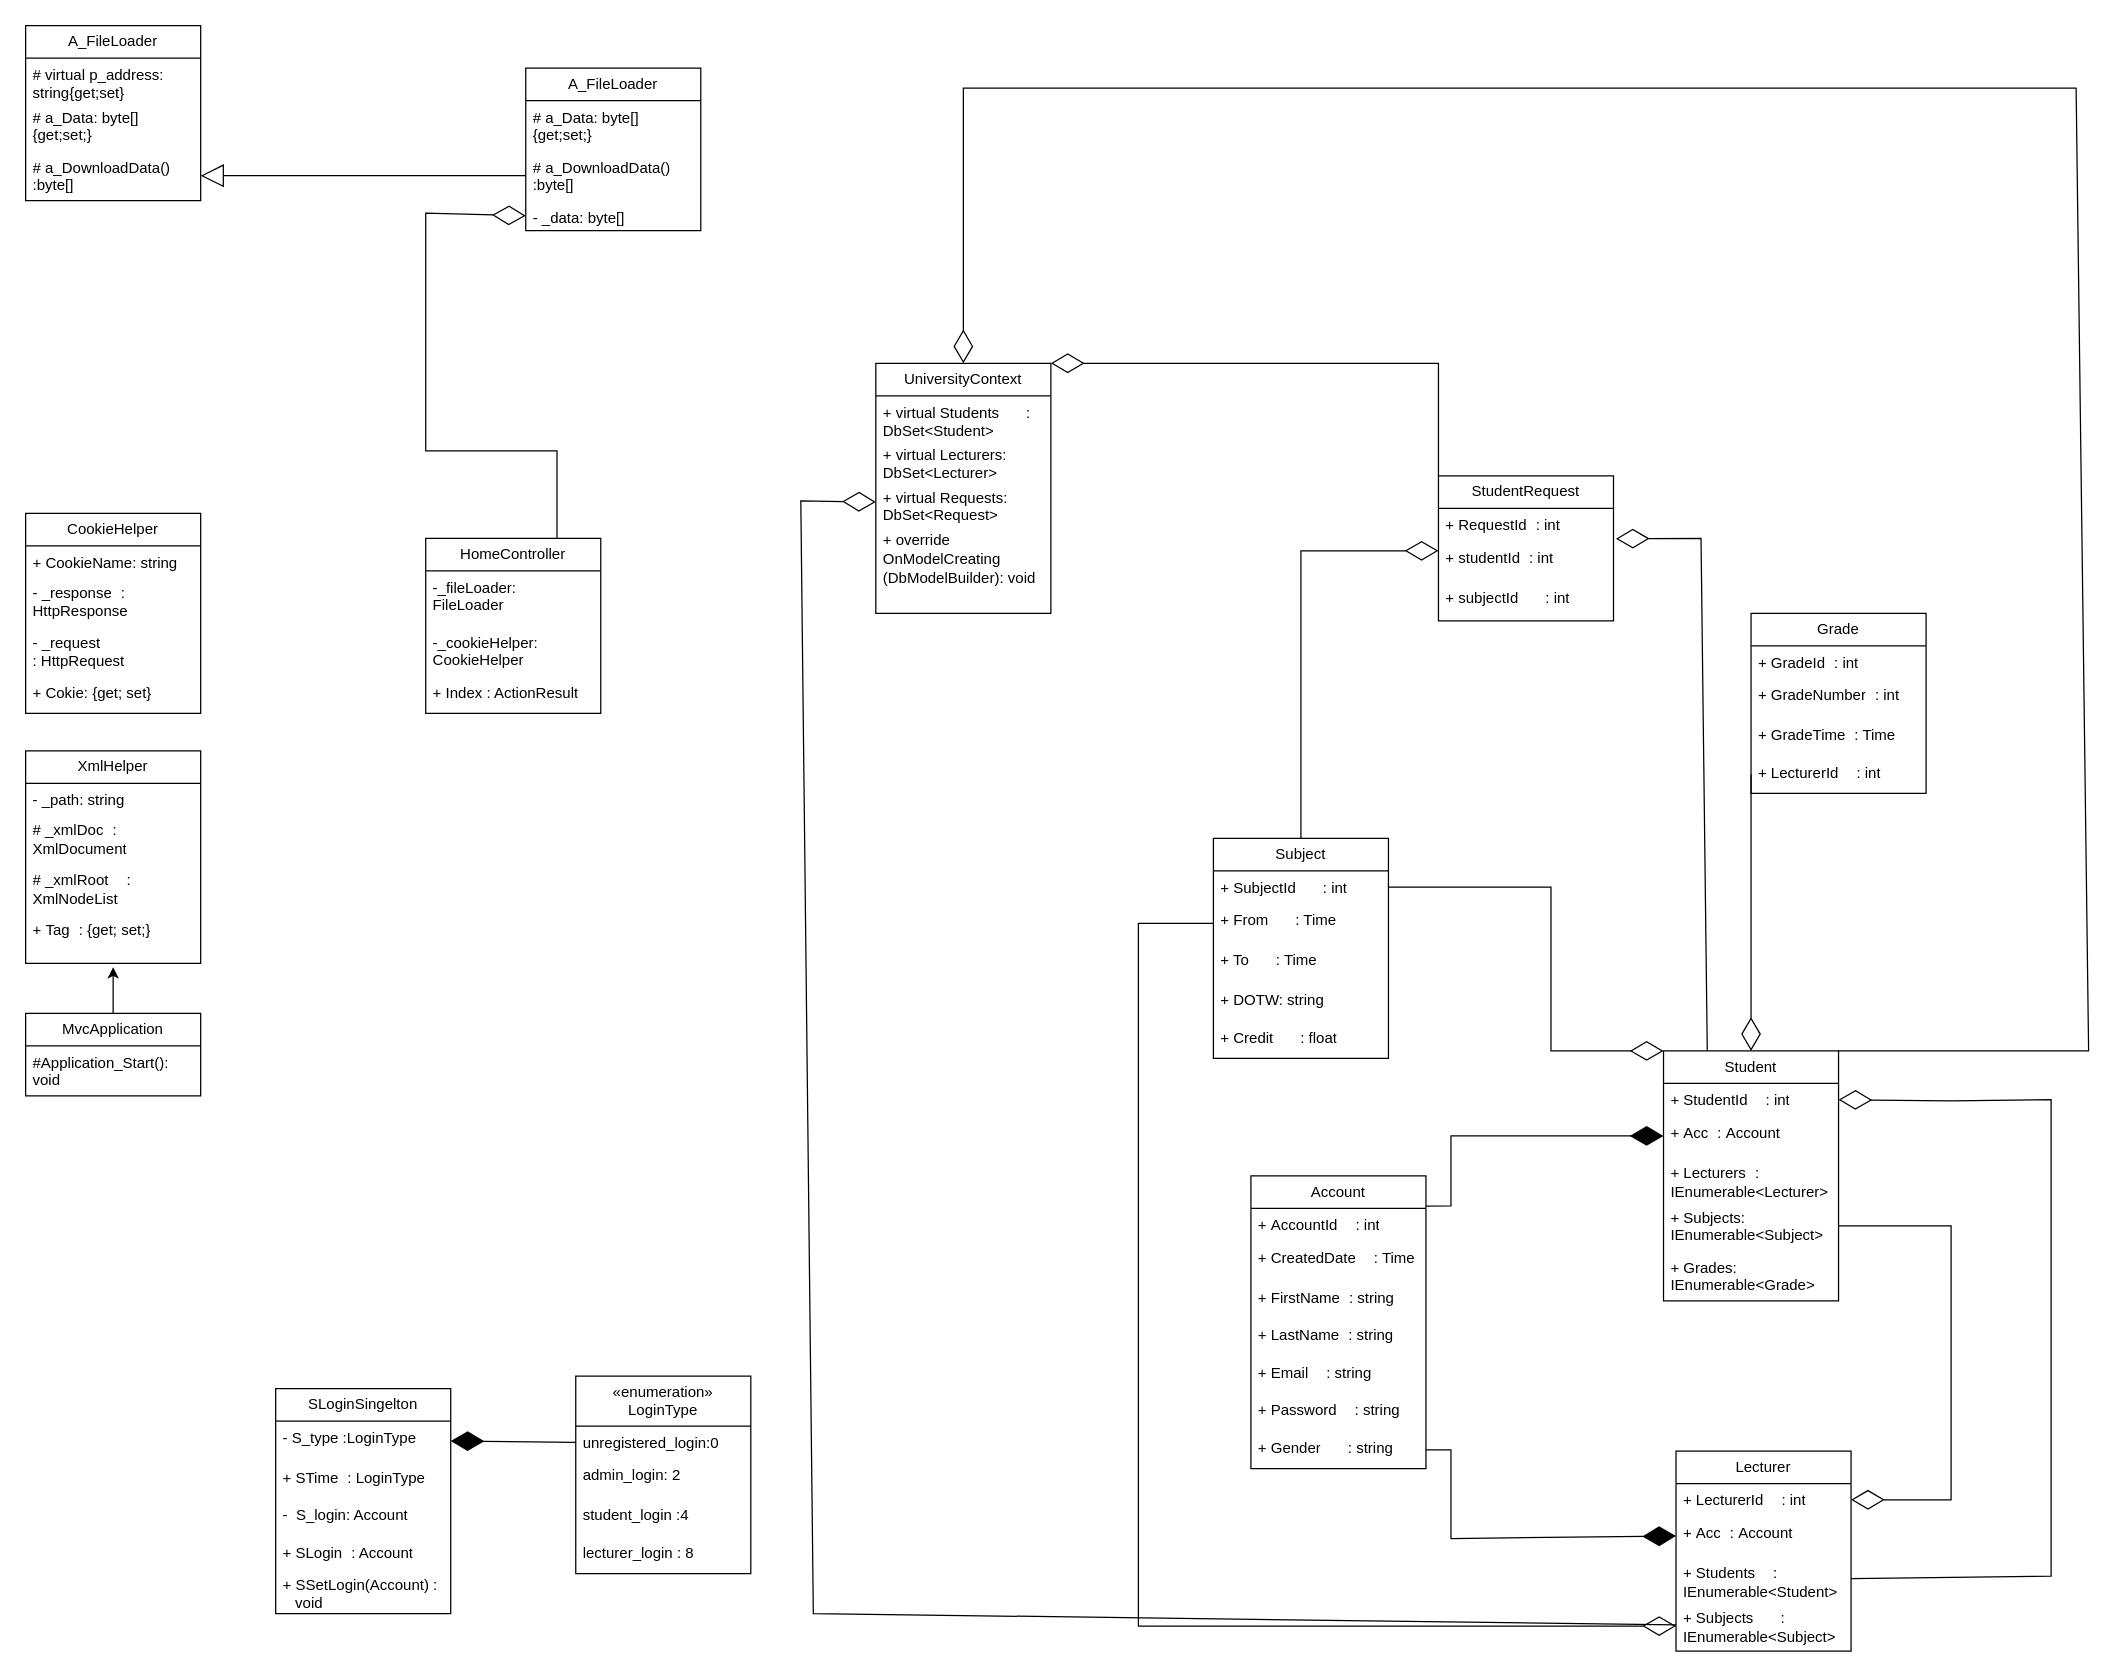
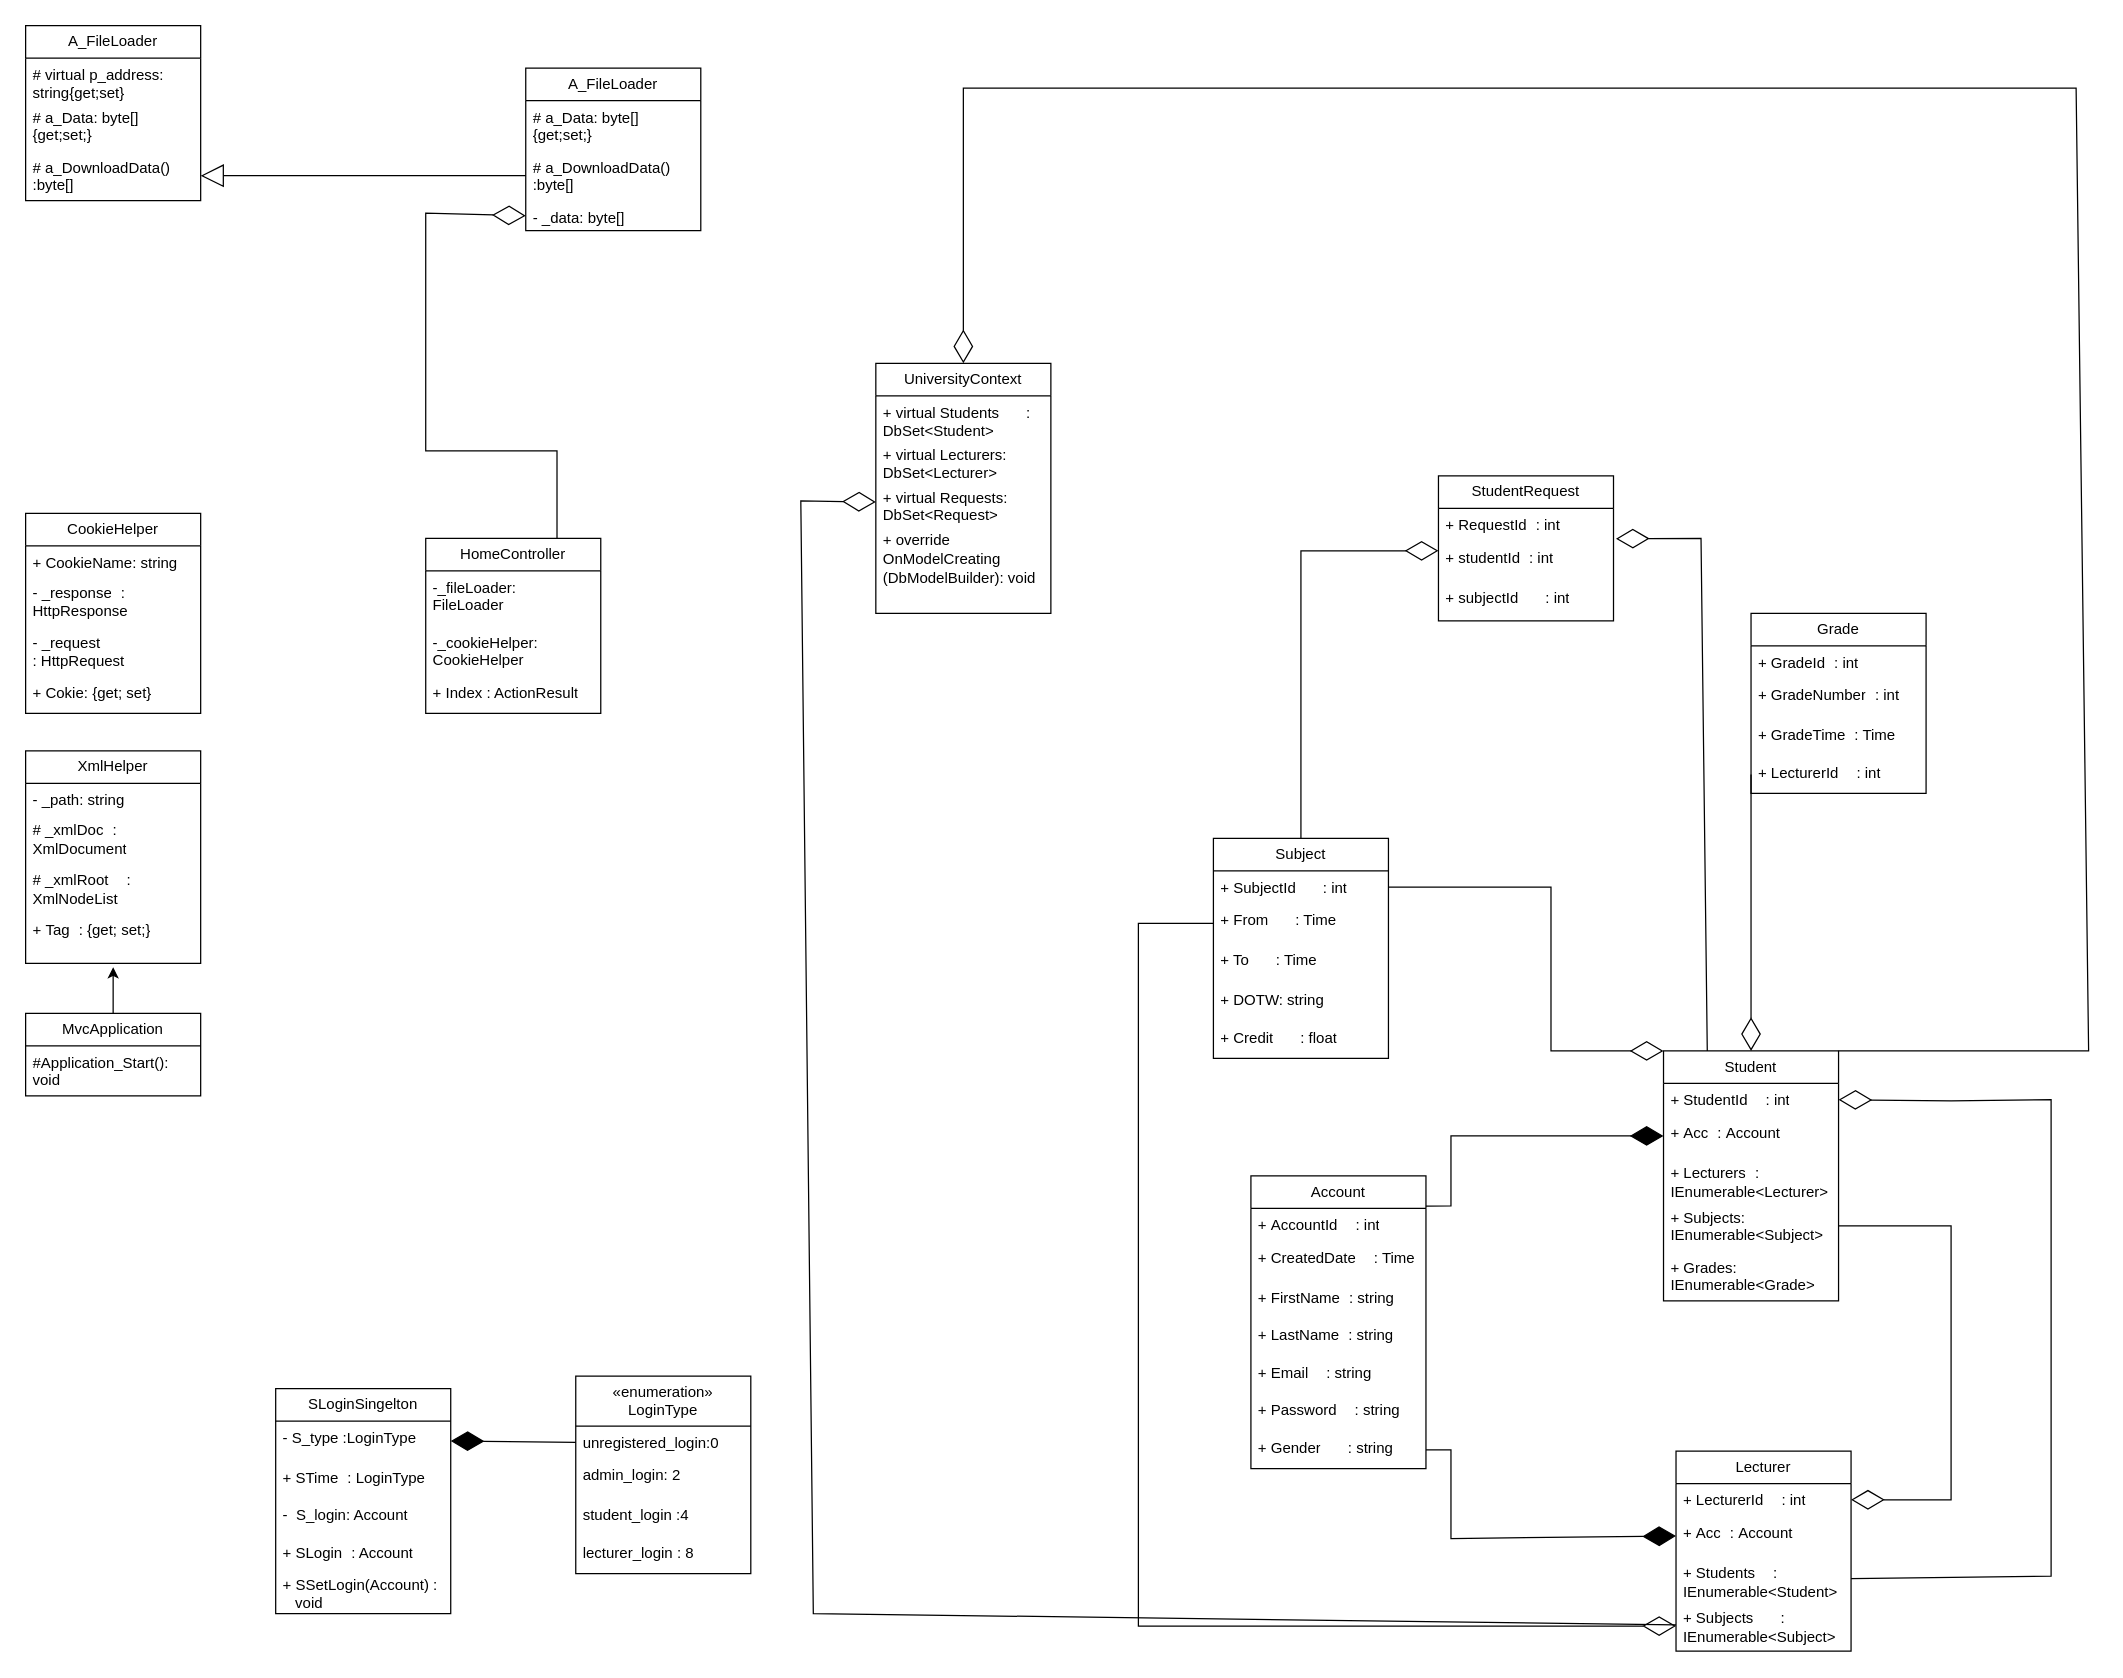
edge "StudentRequest" -> "UniversityContext": removed
